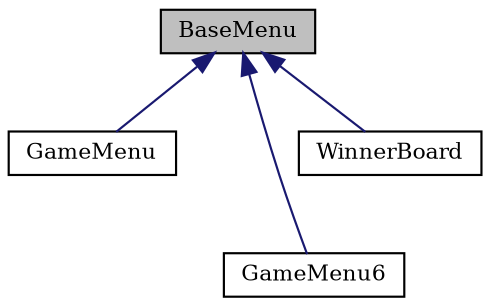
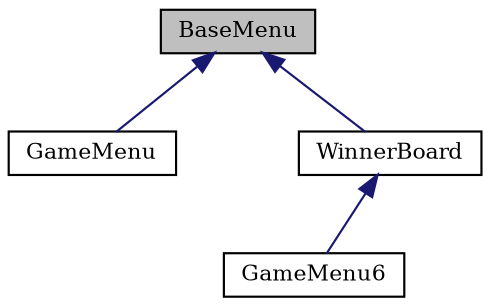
edge "GameMenu6" -> "BaseMenu": now "GameMenu6" -> "WinnerBoard"
